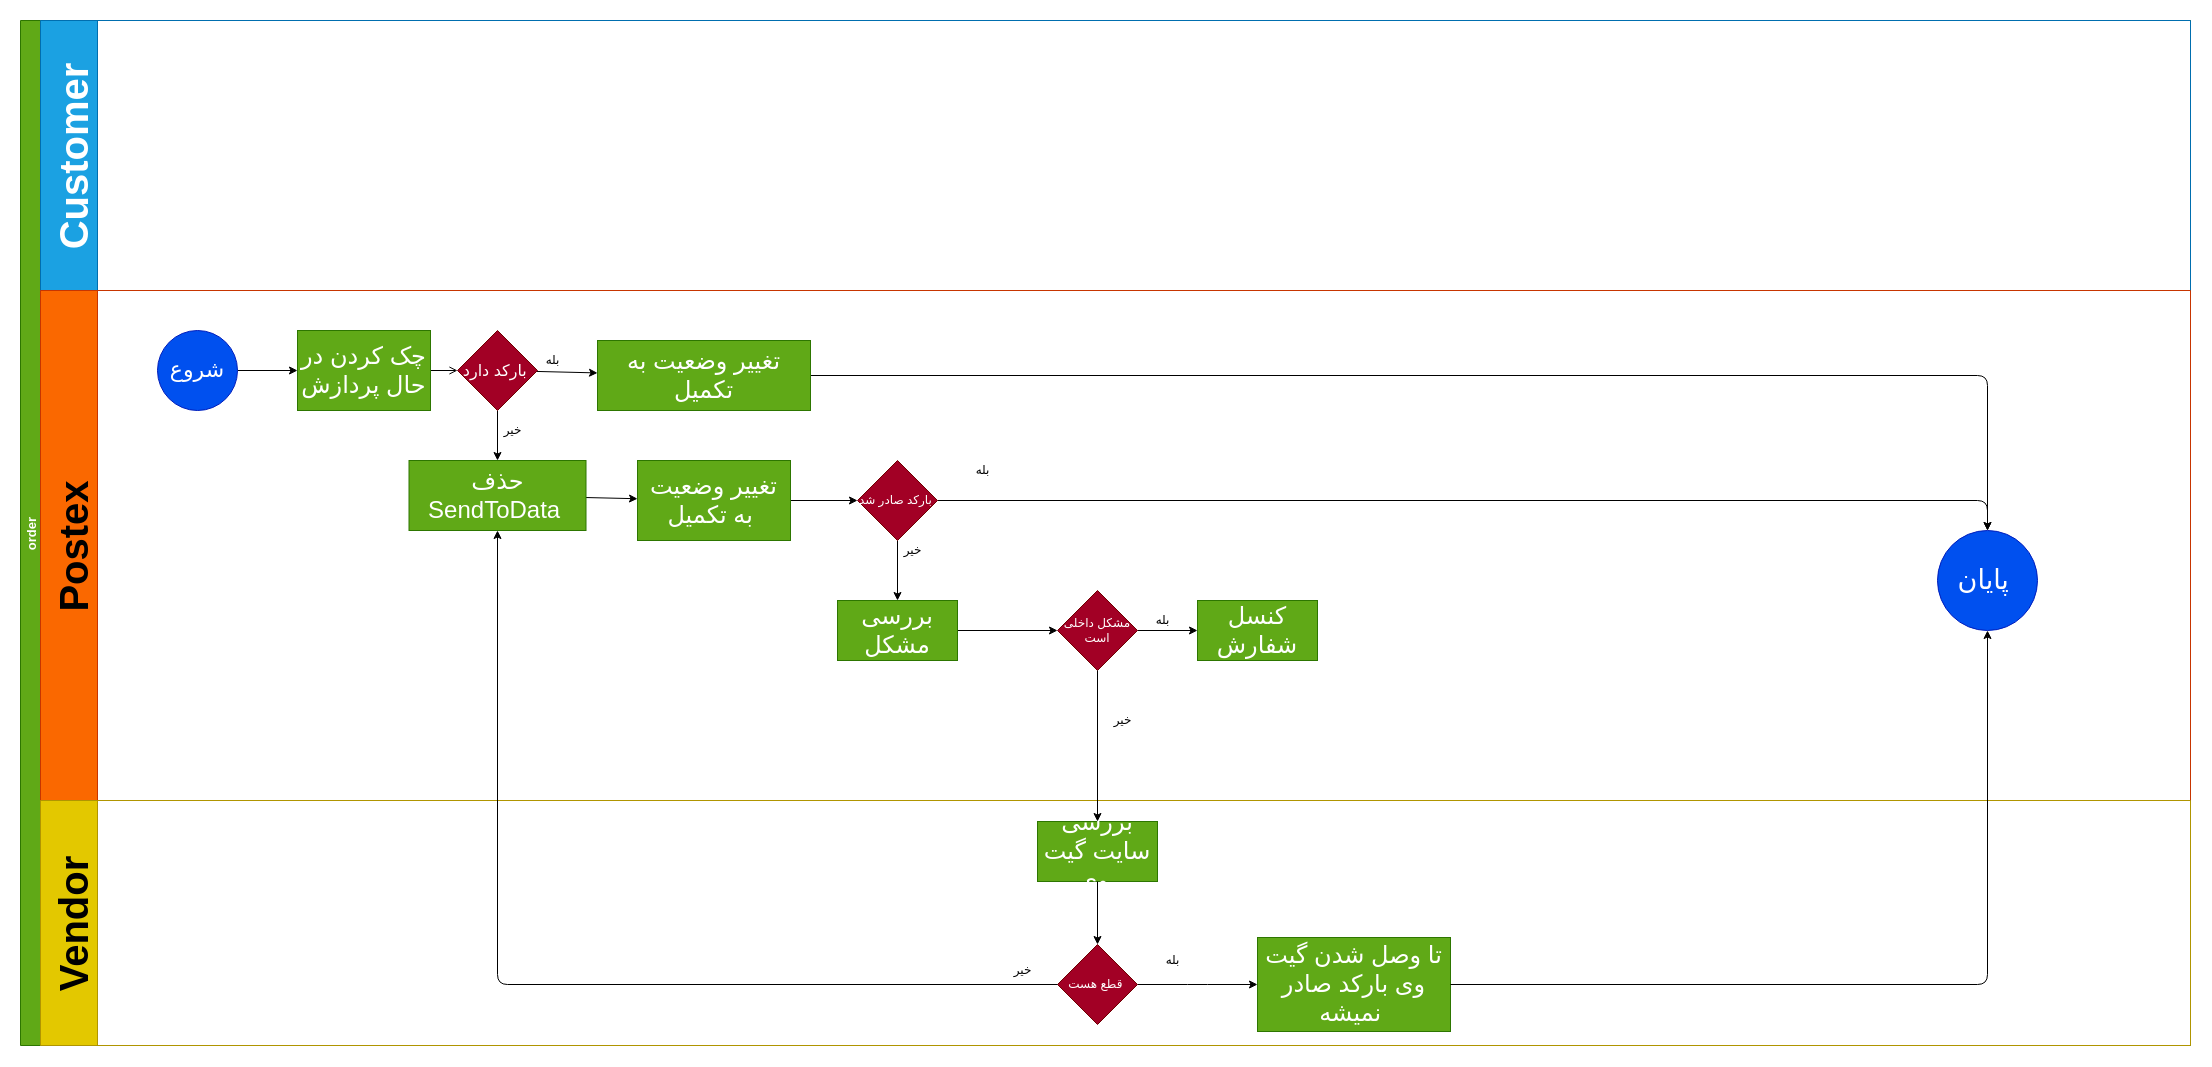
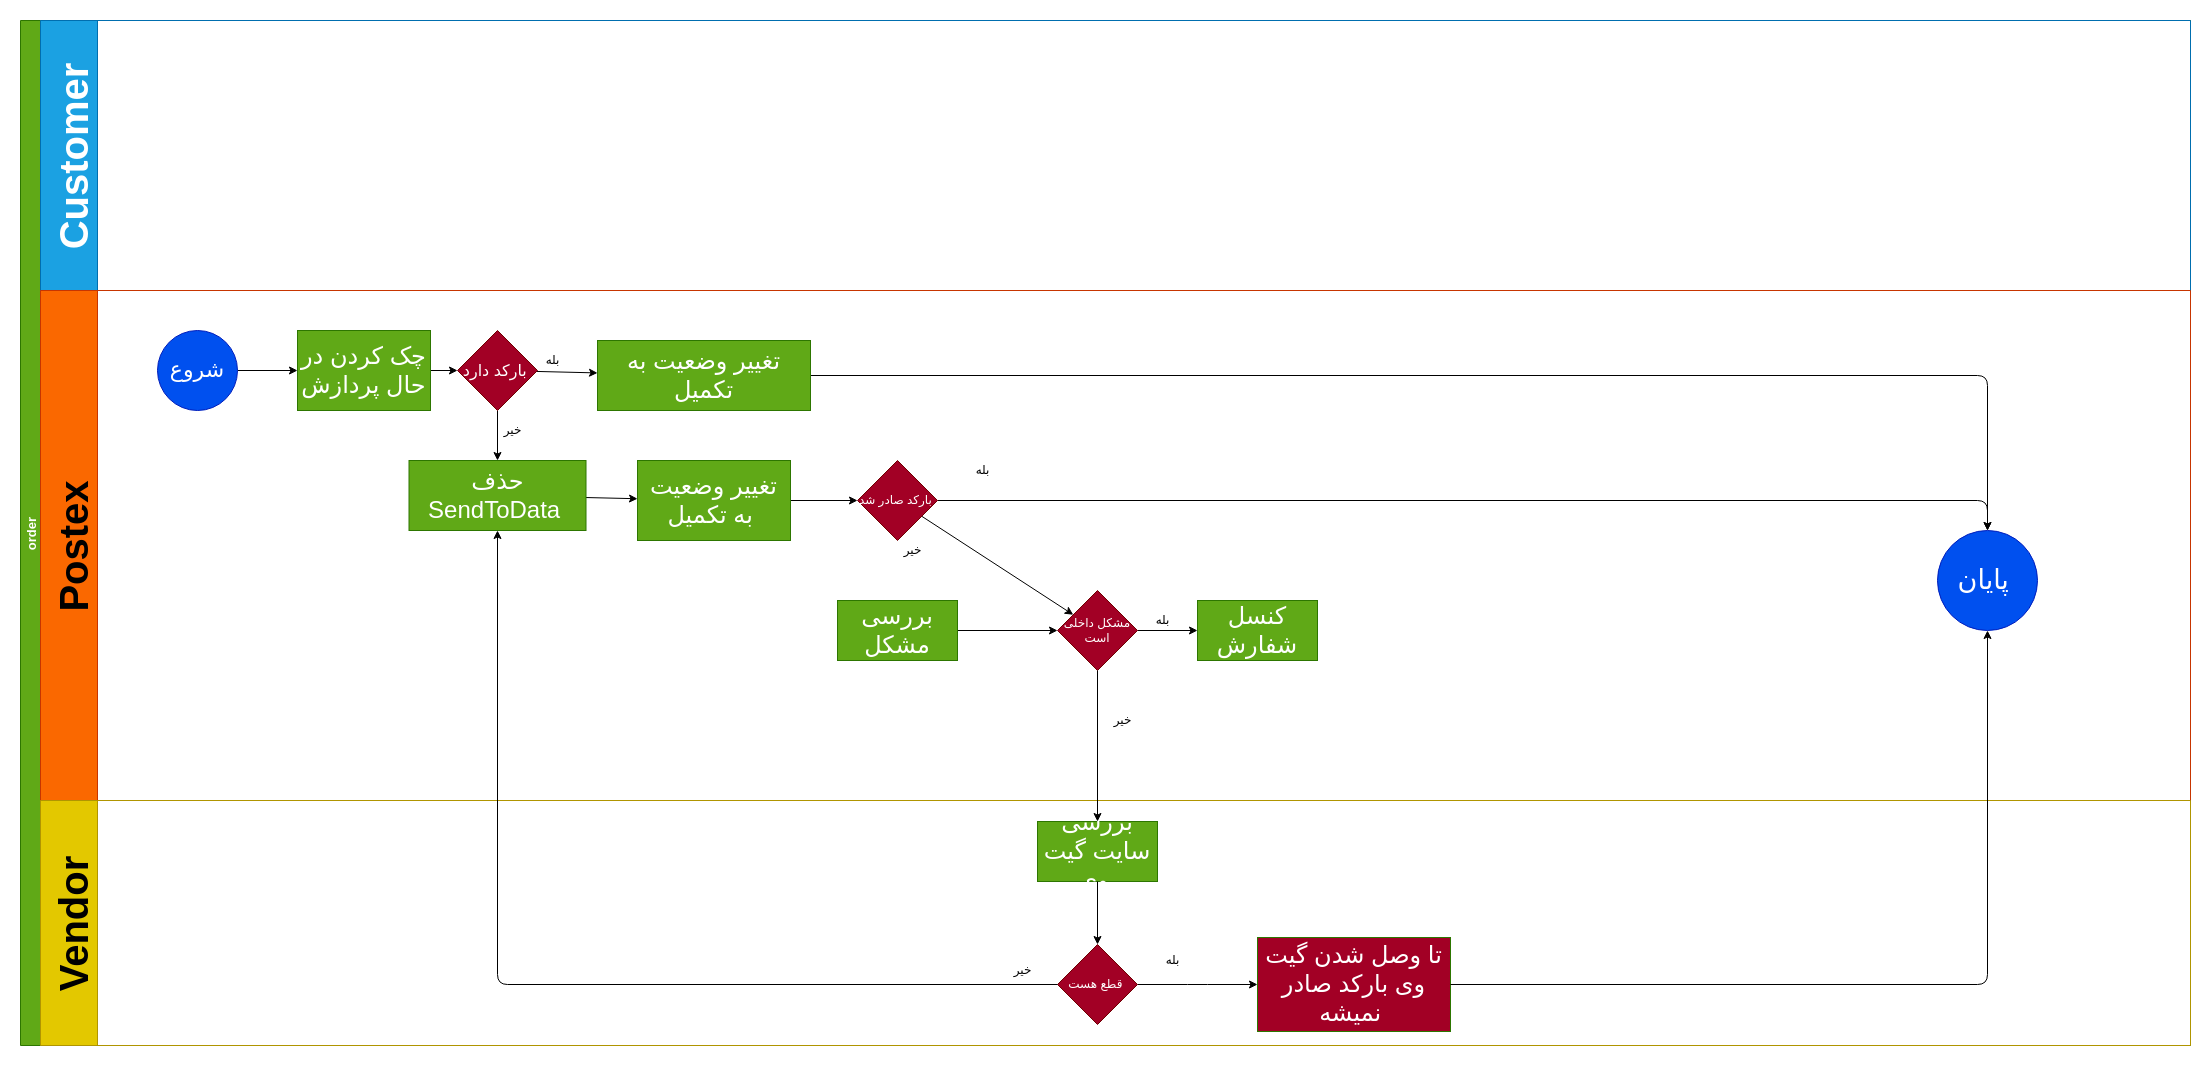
edge "چک کردن در حال پردازش" -> "بارکد دارد": arrowhead open -> classic
edge "بارکد صادر شد" -> "بررسی مشکل": now "بارکد صادر شد" -> "مشکل داخلی است"
node "تا وصل شدن گیت وی بارکد صادر نمیشه": fillcolor #60a917 -> #a20025
